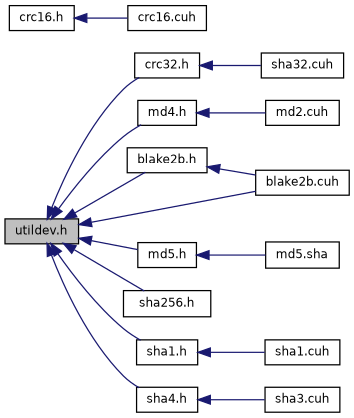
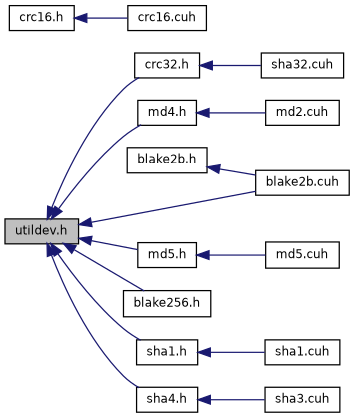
edge "blake2b.h" -> "utildev.h": removed
node "md5.sha": label "md5.sha" -> "md5.cuh"
node "sha256.h": label "sha256.h" -> "blake256.h"
